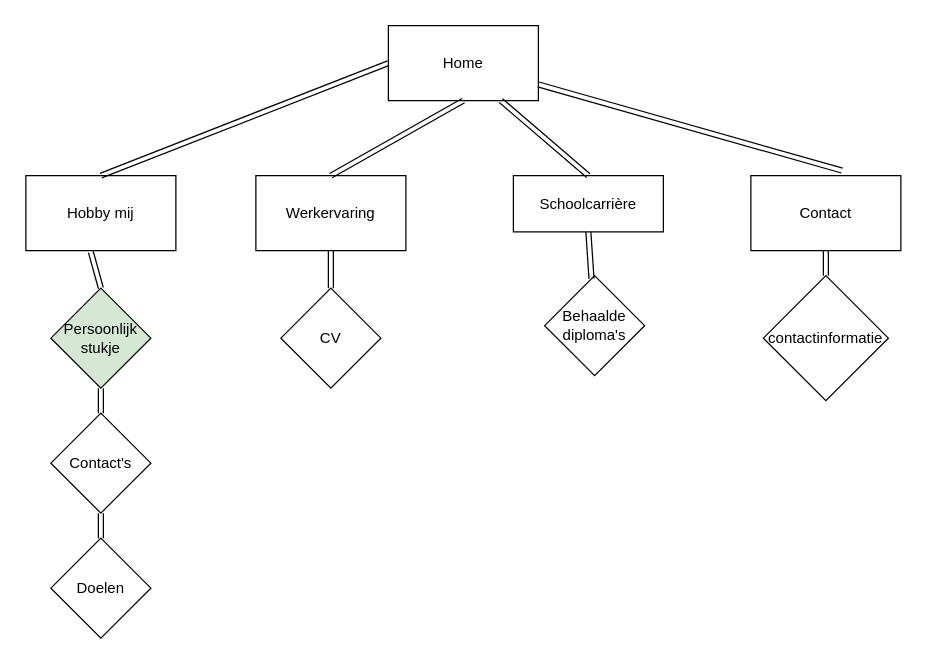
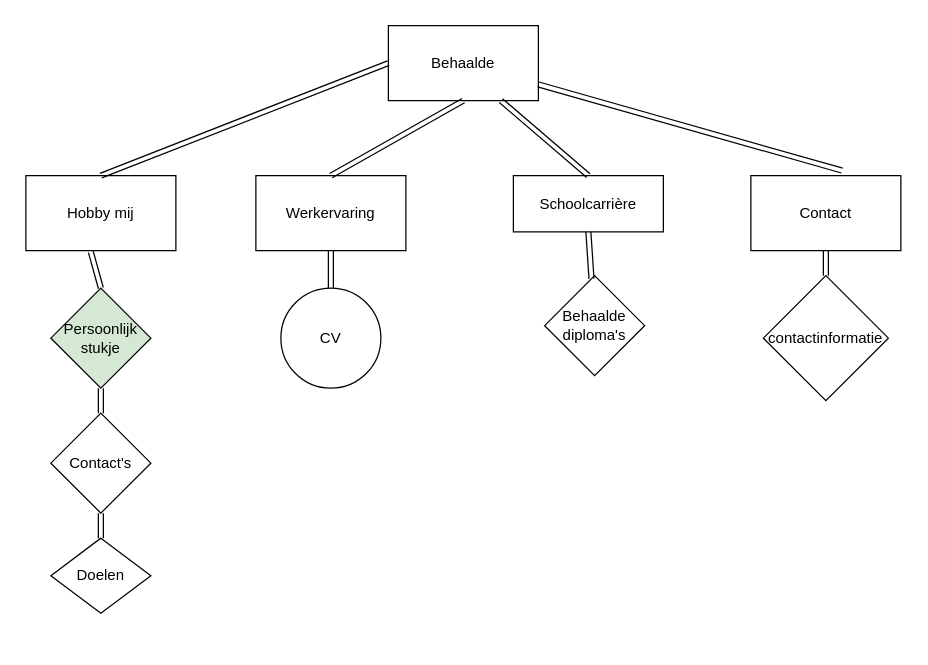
node "Home": label "Home" -> "Behaalde"
node "CV": shape diamond -> ellipse
node "Doelen": size 100x100 -> 100x75
